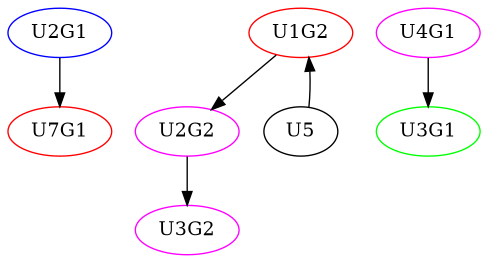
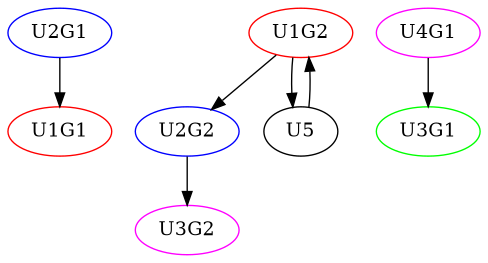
edge "U1G2" -> "U5": added
node "U7G1": label "U7G1" -> "U1G1"
node "U2G2": color magenta -> blue
